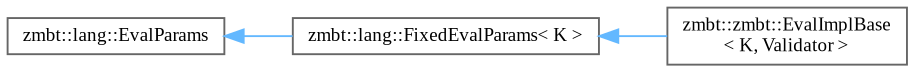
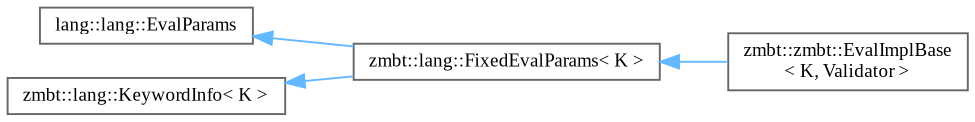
node "zmbt::lang::EvalParams": label "zmbt::lang::EvalParams" -> "lang::lang::EvalParams"
node "zmbt::lang::KeywordInfo< K >": added
